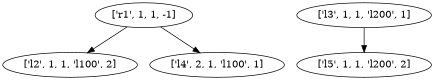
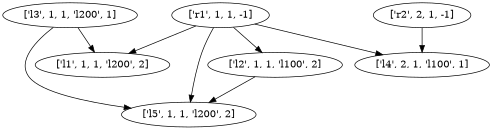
node "['r2', 2, 1, -1]": added
edge "['r1', 1, 1, -1]" -> "['l5', 1, 1, 'l200', 2]": added
node "['l1', 1, 1, 'l200', 2]": added
edge "['l2', 1, 1, 'l100', 2]" -> "['l5', 1, 1, 'l200', 2]": added
